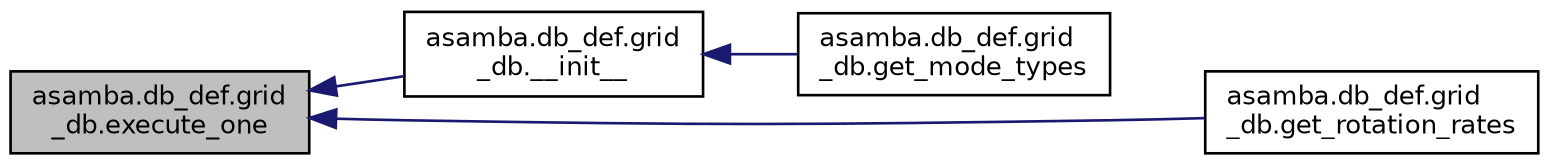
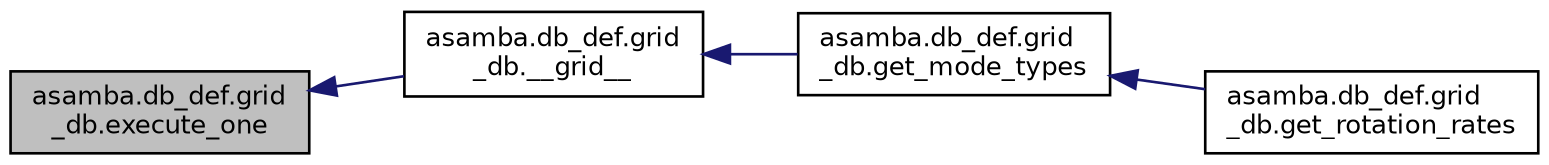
node "asamba.db_def.grid _db.__init__": label "asamba.db_def.grid _db.__init__" -> "asamba.db_def.grid _db.__grid__"
edge "asamba.db_def.grid _db.get_rotation_rates" -> "asamba.db_def.grid _db.execute_one": now "asamba.db_def.grid _db.get_rotation_rates" -> "asamba.db_def.grid _db.get_mode_types"
